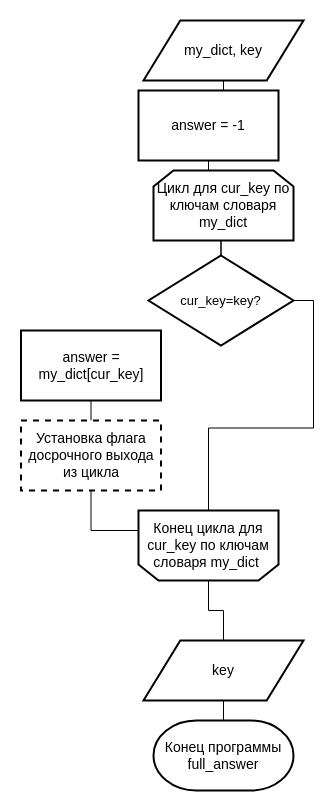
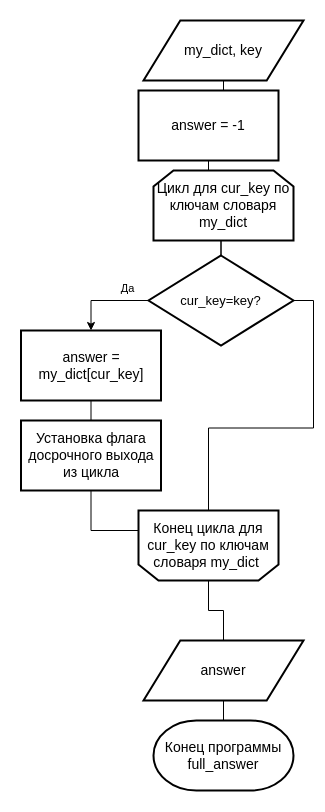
edge "cur_key=key?" -> "answer = my_dict[cur_key]": added, label "Да"
node "Установка флага досрочного выхода из цикла": style dashed -> solid
node "key": label "key" -> "answer"
